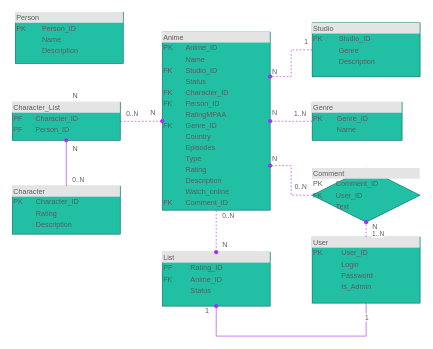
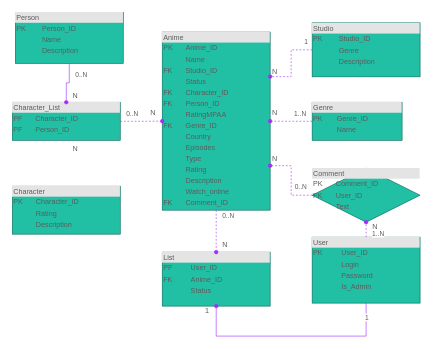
edge "Person PK Person_ID Name Description" -> "Character_List PF Character_ID PF Person_ID": added, label "0..N"
edge "Character PK Character_ID Rating Description" -> "Character_List PF Character_ID PF Person_ID": removed, label "0..N"
node "List PF Rating_ID FK Anime_ID Status": label "List PF Rating_ID FK Anime_ID Status" -> "List PF User_ID FK Anime_ID Status"
